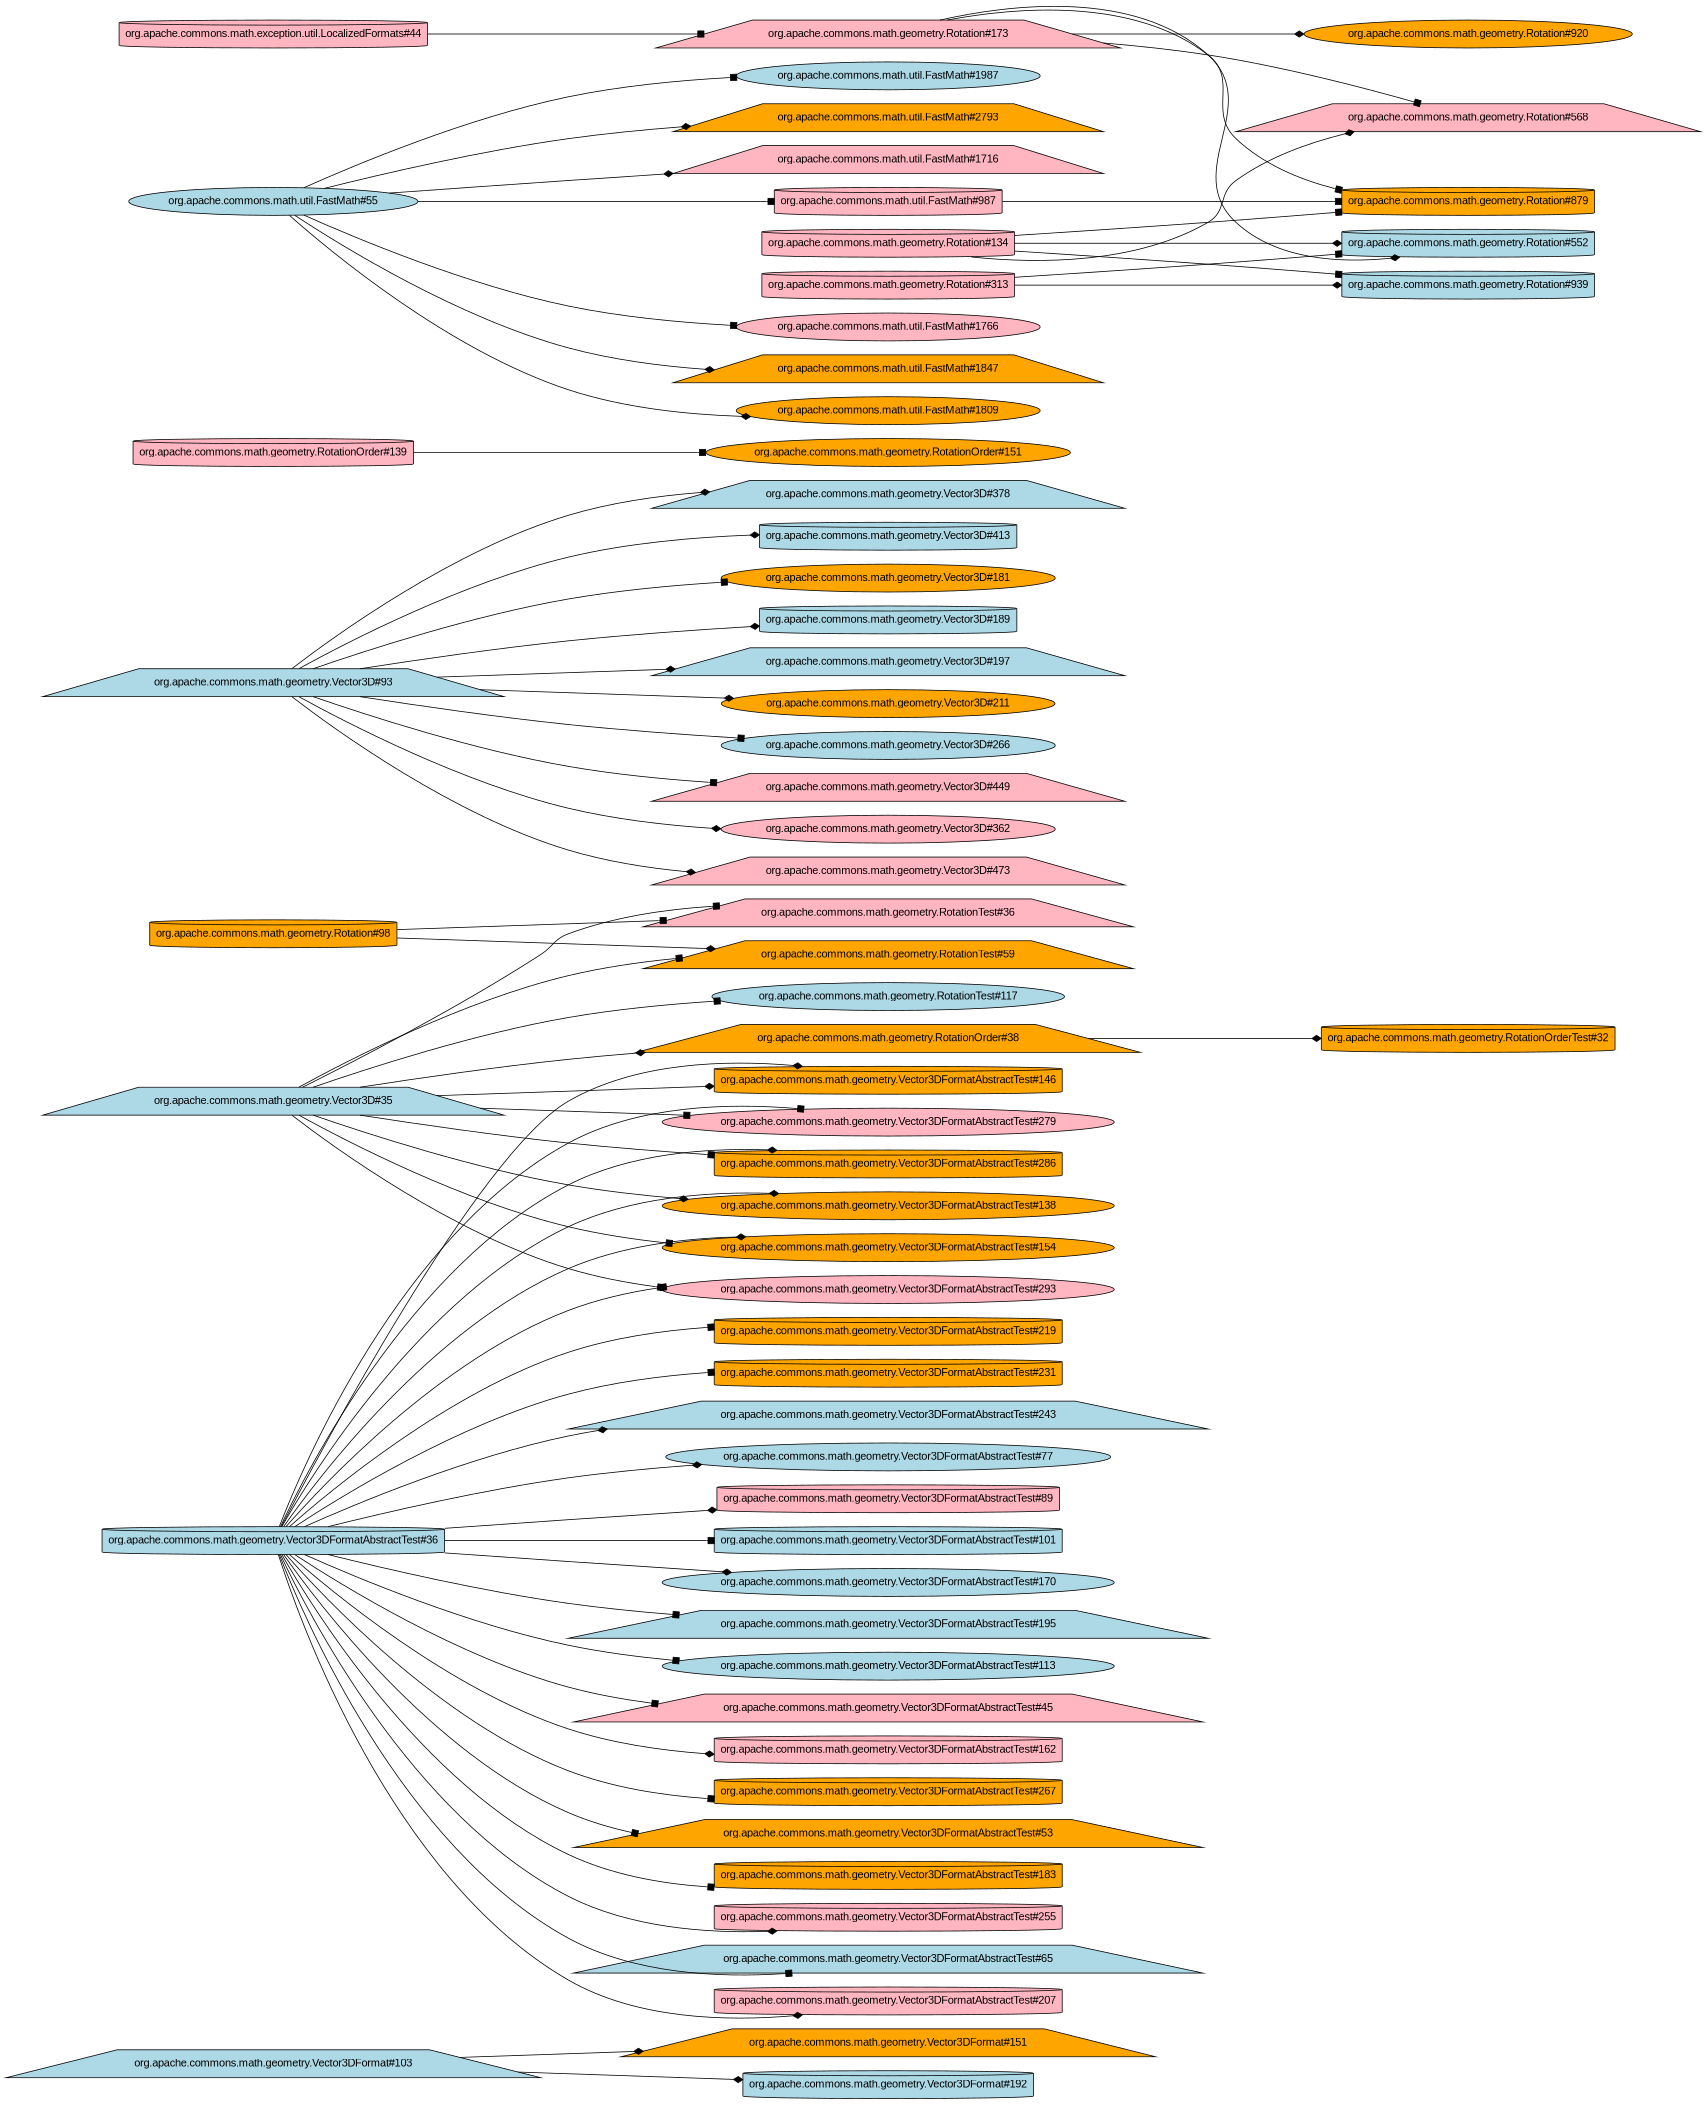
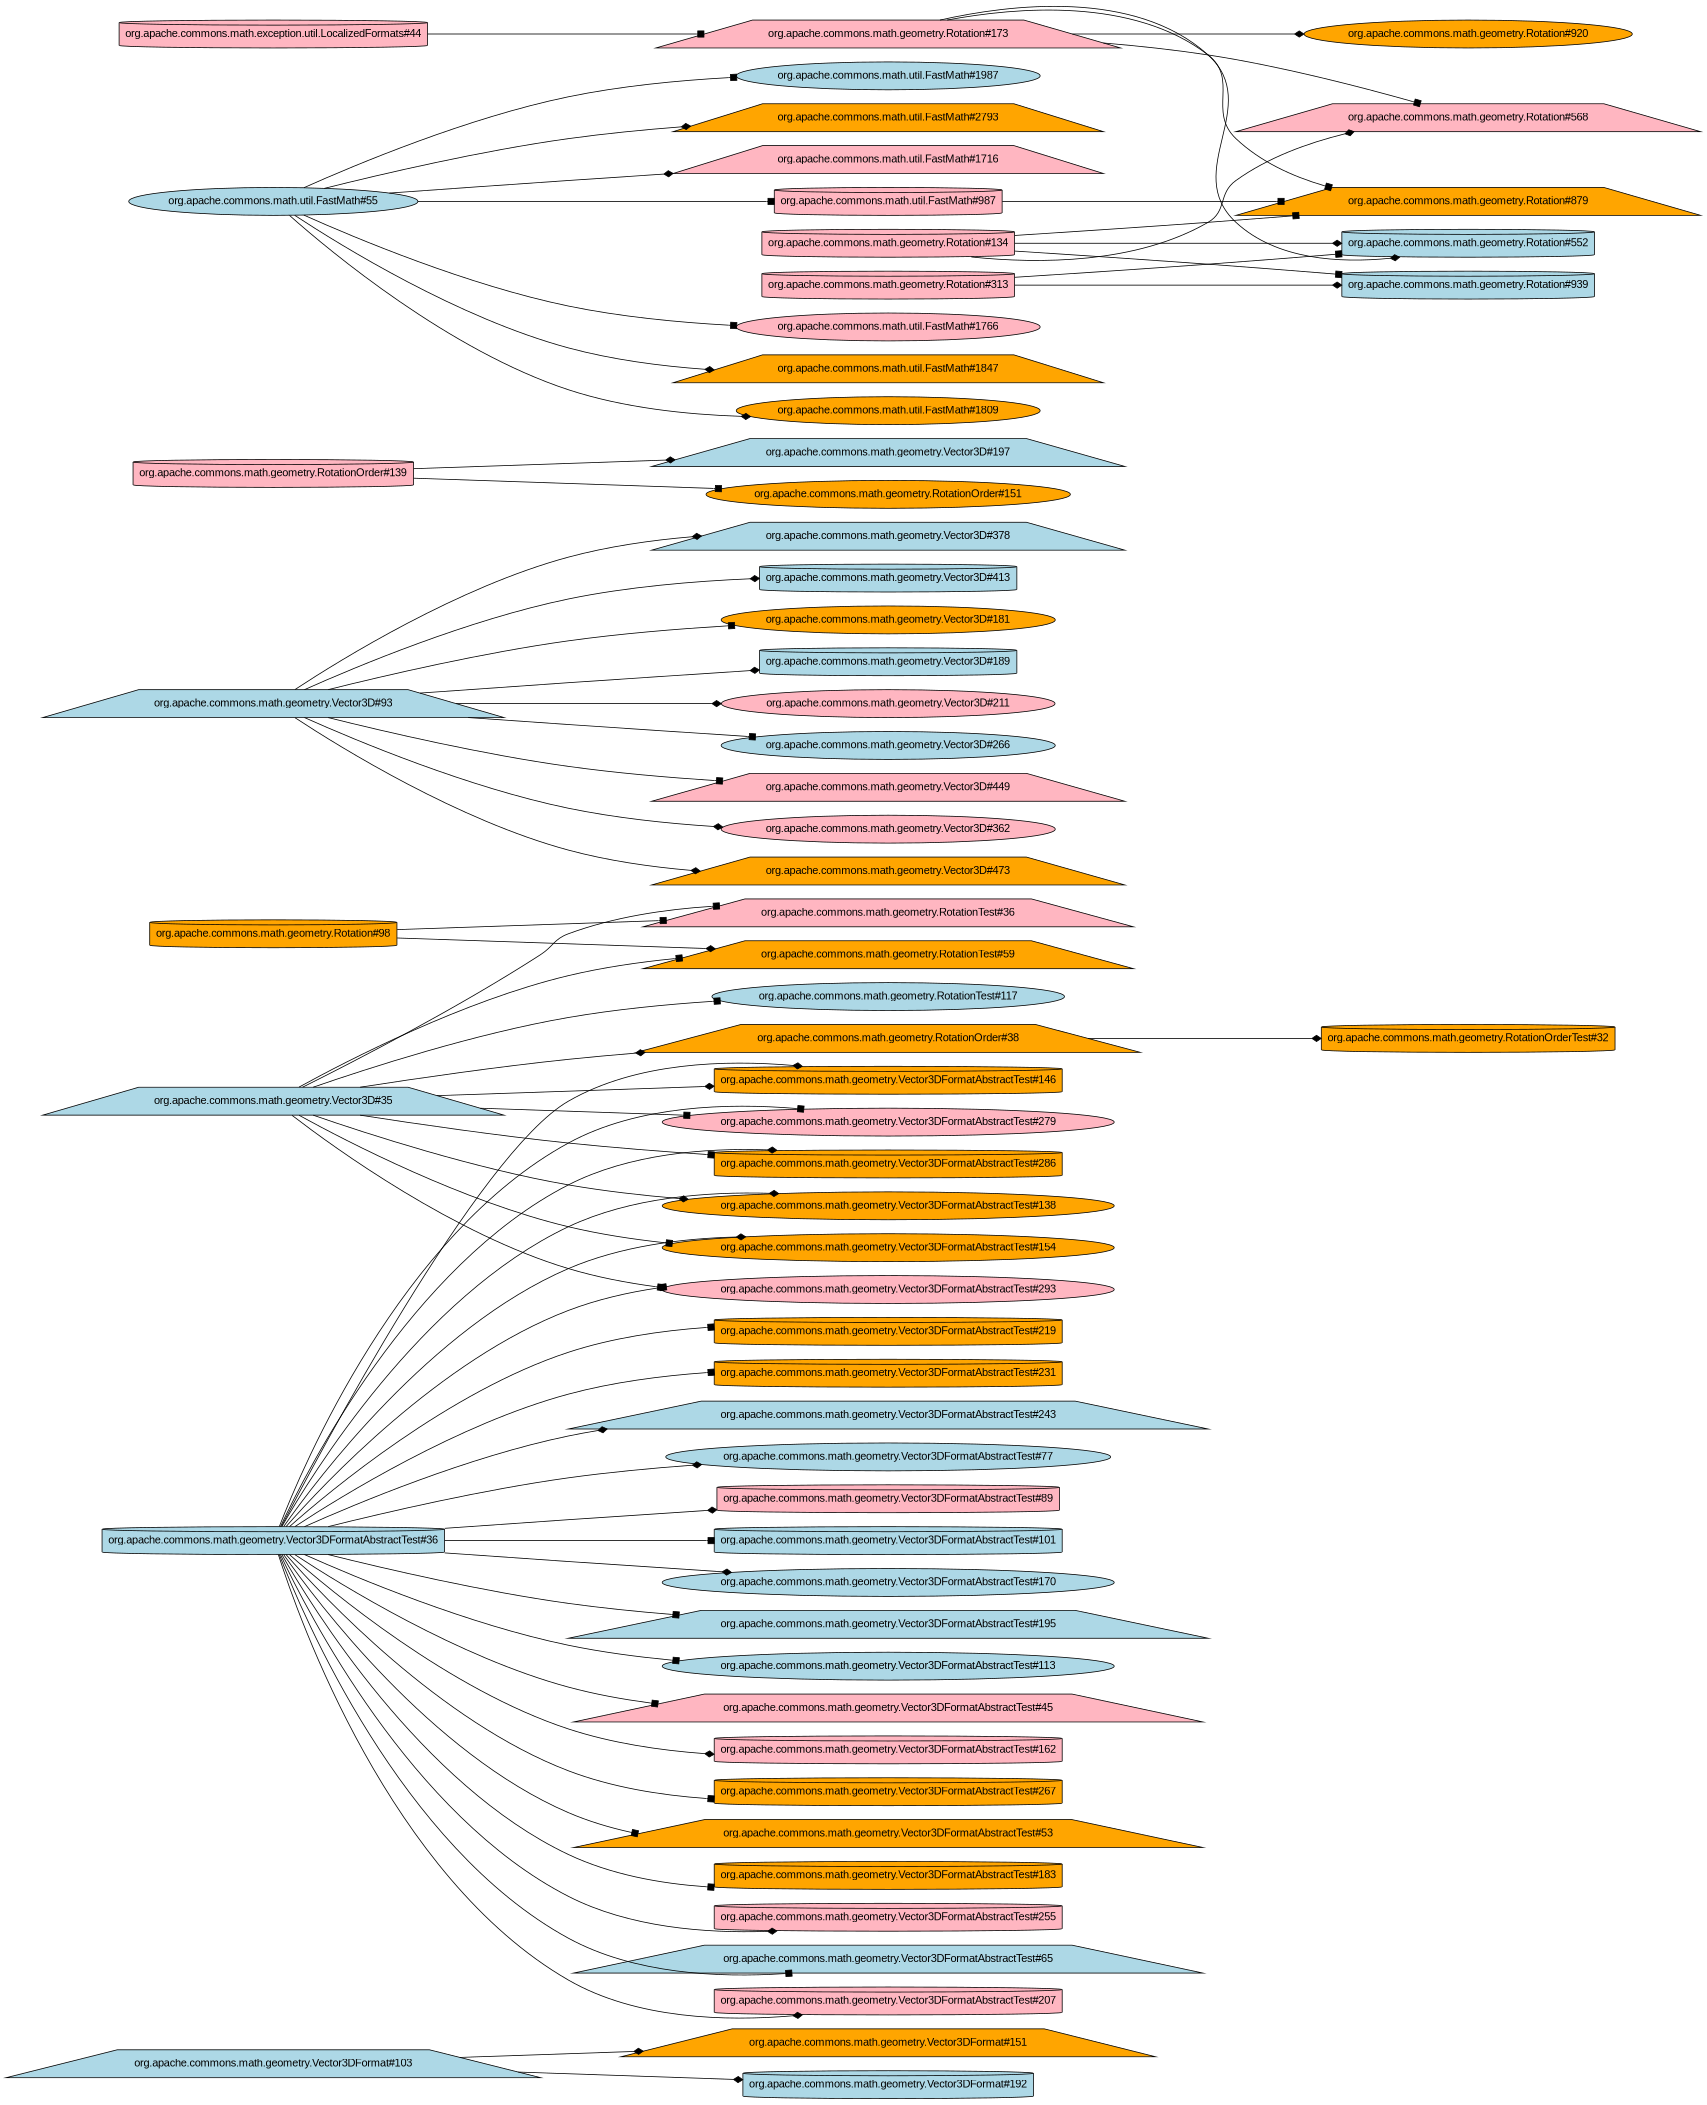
node "org.apache.commons.math.geometry.Rotation#879": shape cylinder -> trapezium
edge "org.apache.commons.math.geometry.Vector3D#93" -> "org.apache.commons.math.geometry.Vector3D#197": now "org.apache.commons.math.geometry.RotationOrder#139" -> "org.apache.commons.math.geometry.Vector3D#197"
node "org.apache.commons.math.geometry.Vector3D#211": fillcolor orange -> lightpink
node "org.apache.commons.math.geometry.Vector3D#473": fillcolor lightpink -> orange
